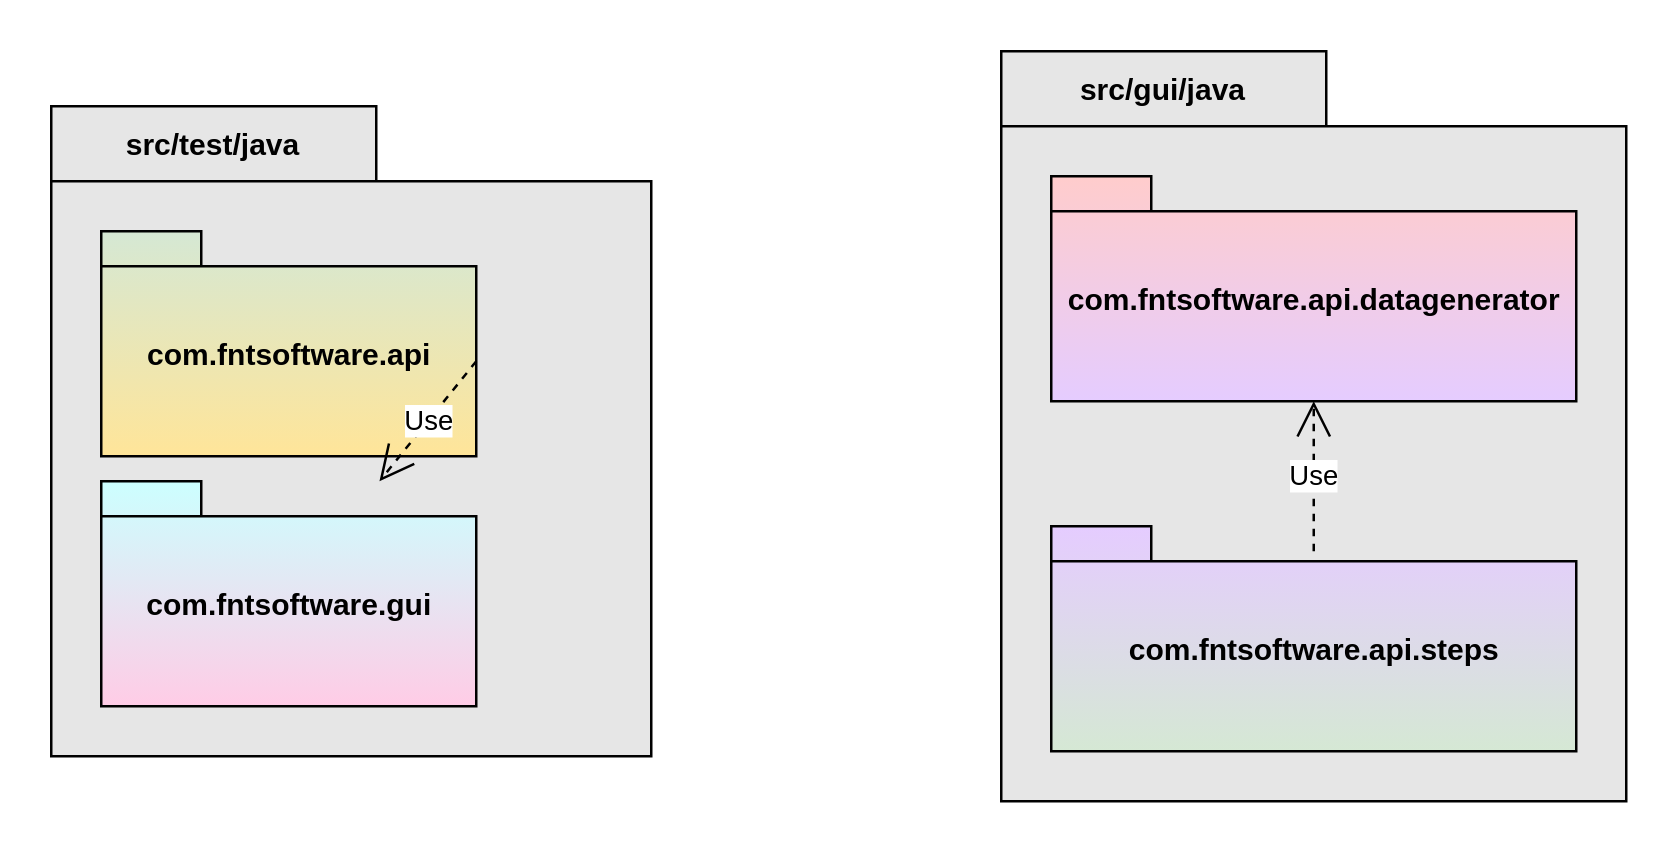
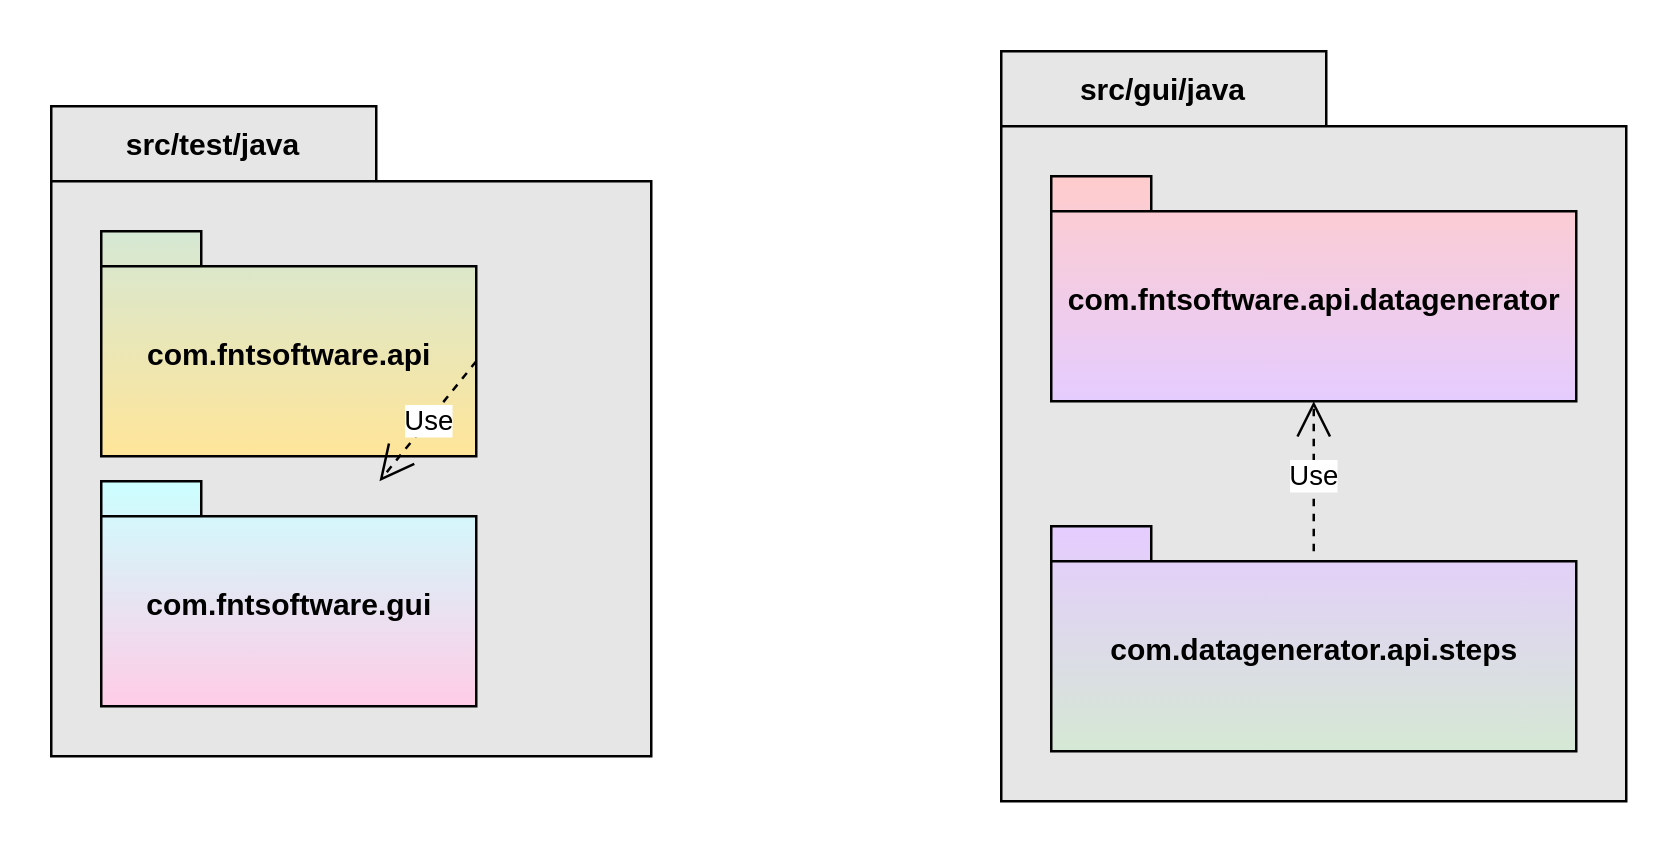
node "com.fntsoftware.api.steps": label "com.fntsoftware.api.steps" -> "com.datagenerator.api.steps"
